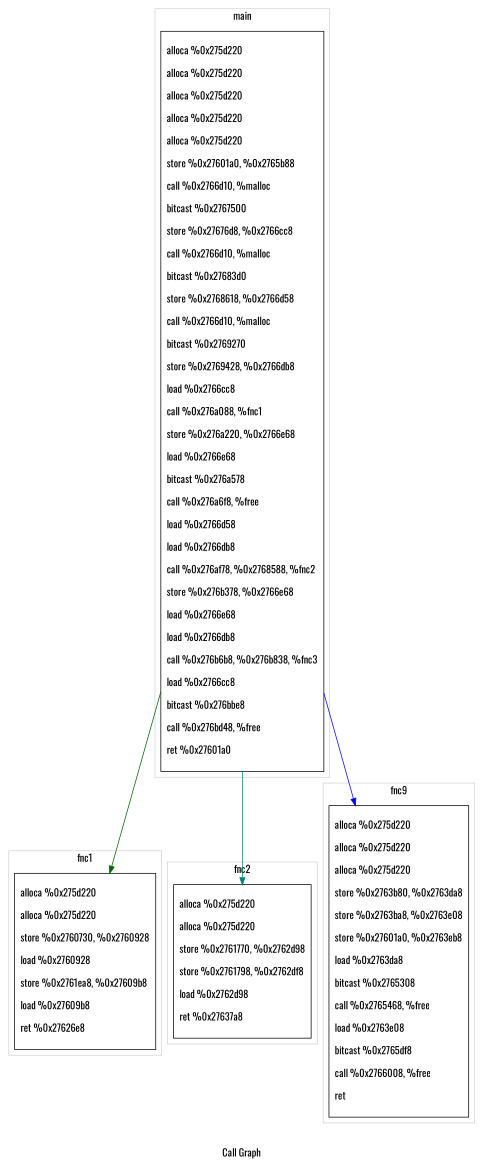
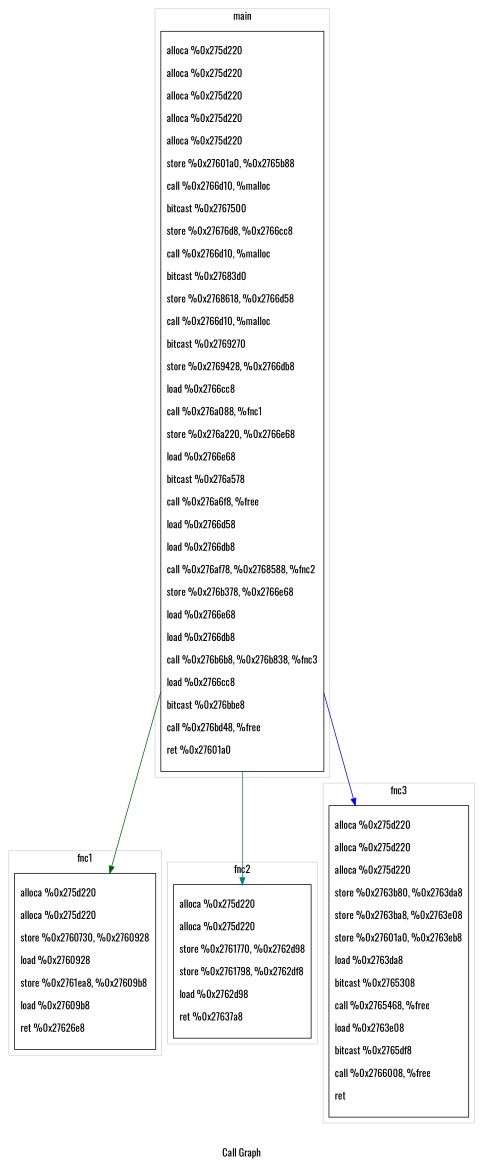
cluster "fnc9": label "fnc9" -> "fnc3"
